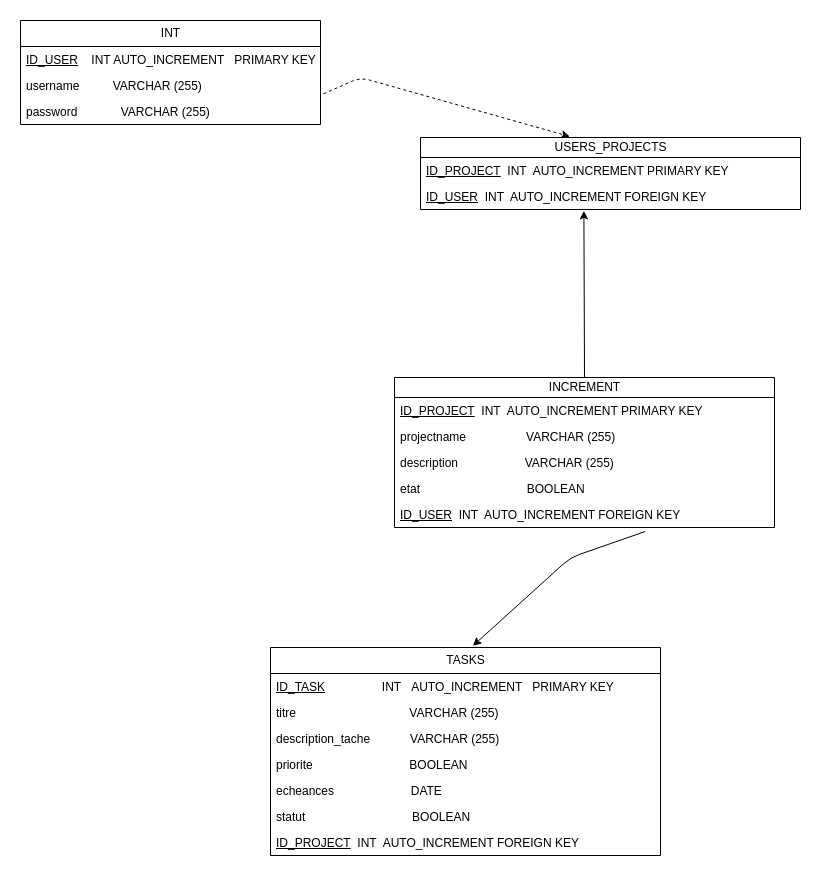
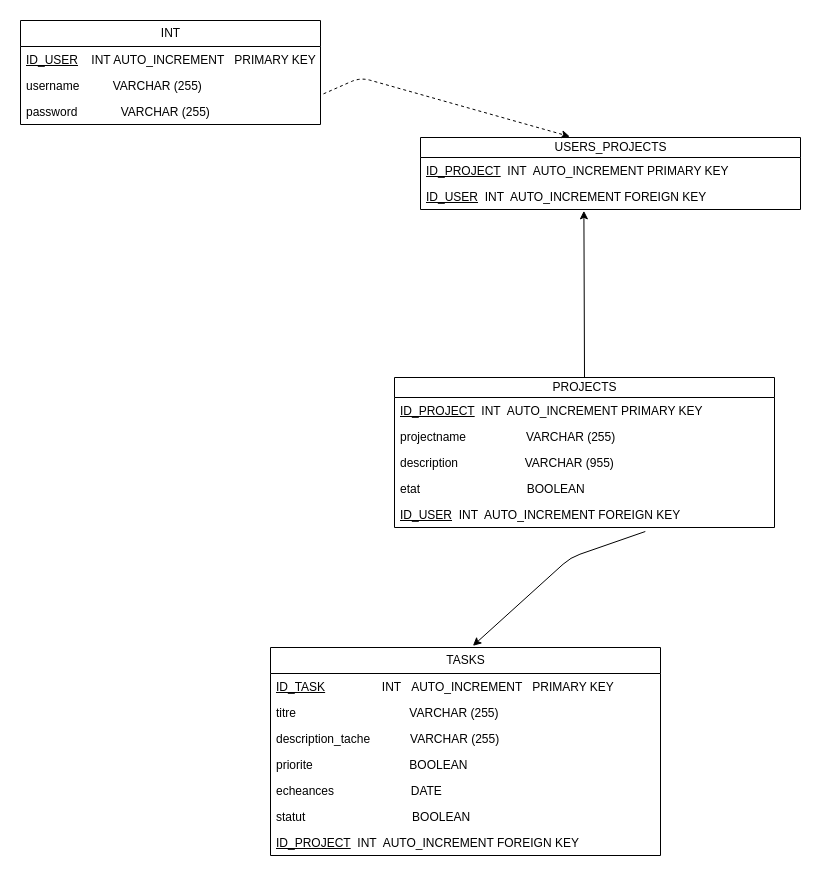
node "INCREMENT": label "INCREMENT" -> "PROJECTS"
node "description VARCHAR (255)": label "description VARCHAR (255)" -> "description VARCHAR (955)"
